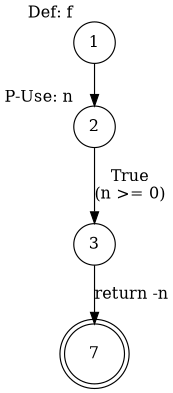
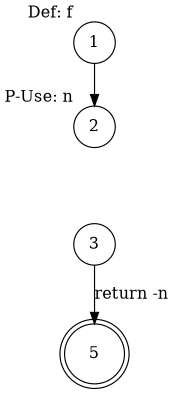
edge "2 P-Use: n" -> "3": removed, label "True (n >= 0)"
node "7": label "7" -> "5"
